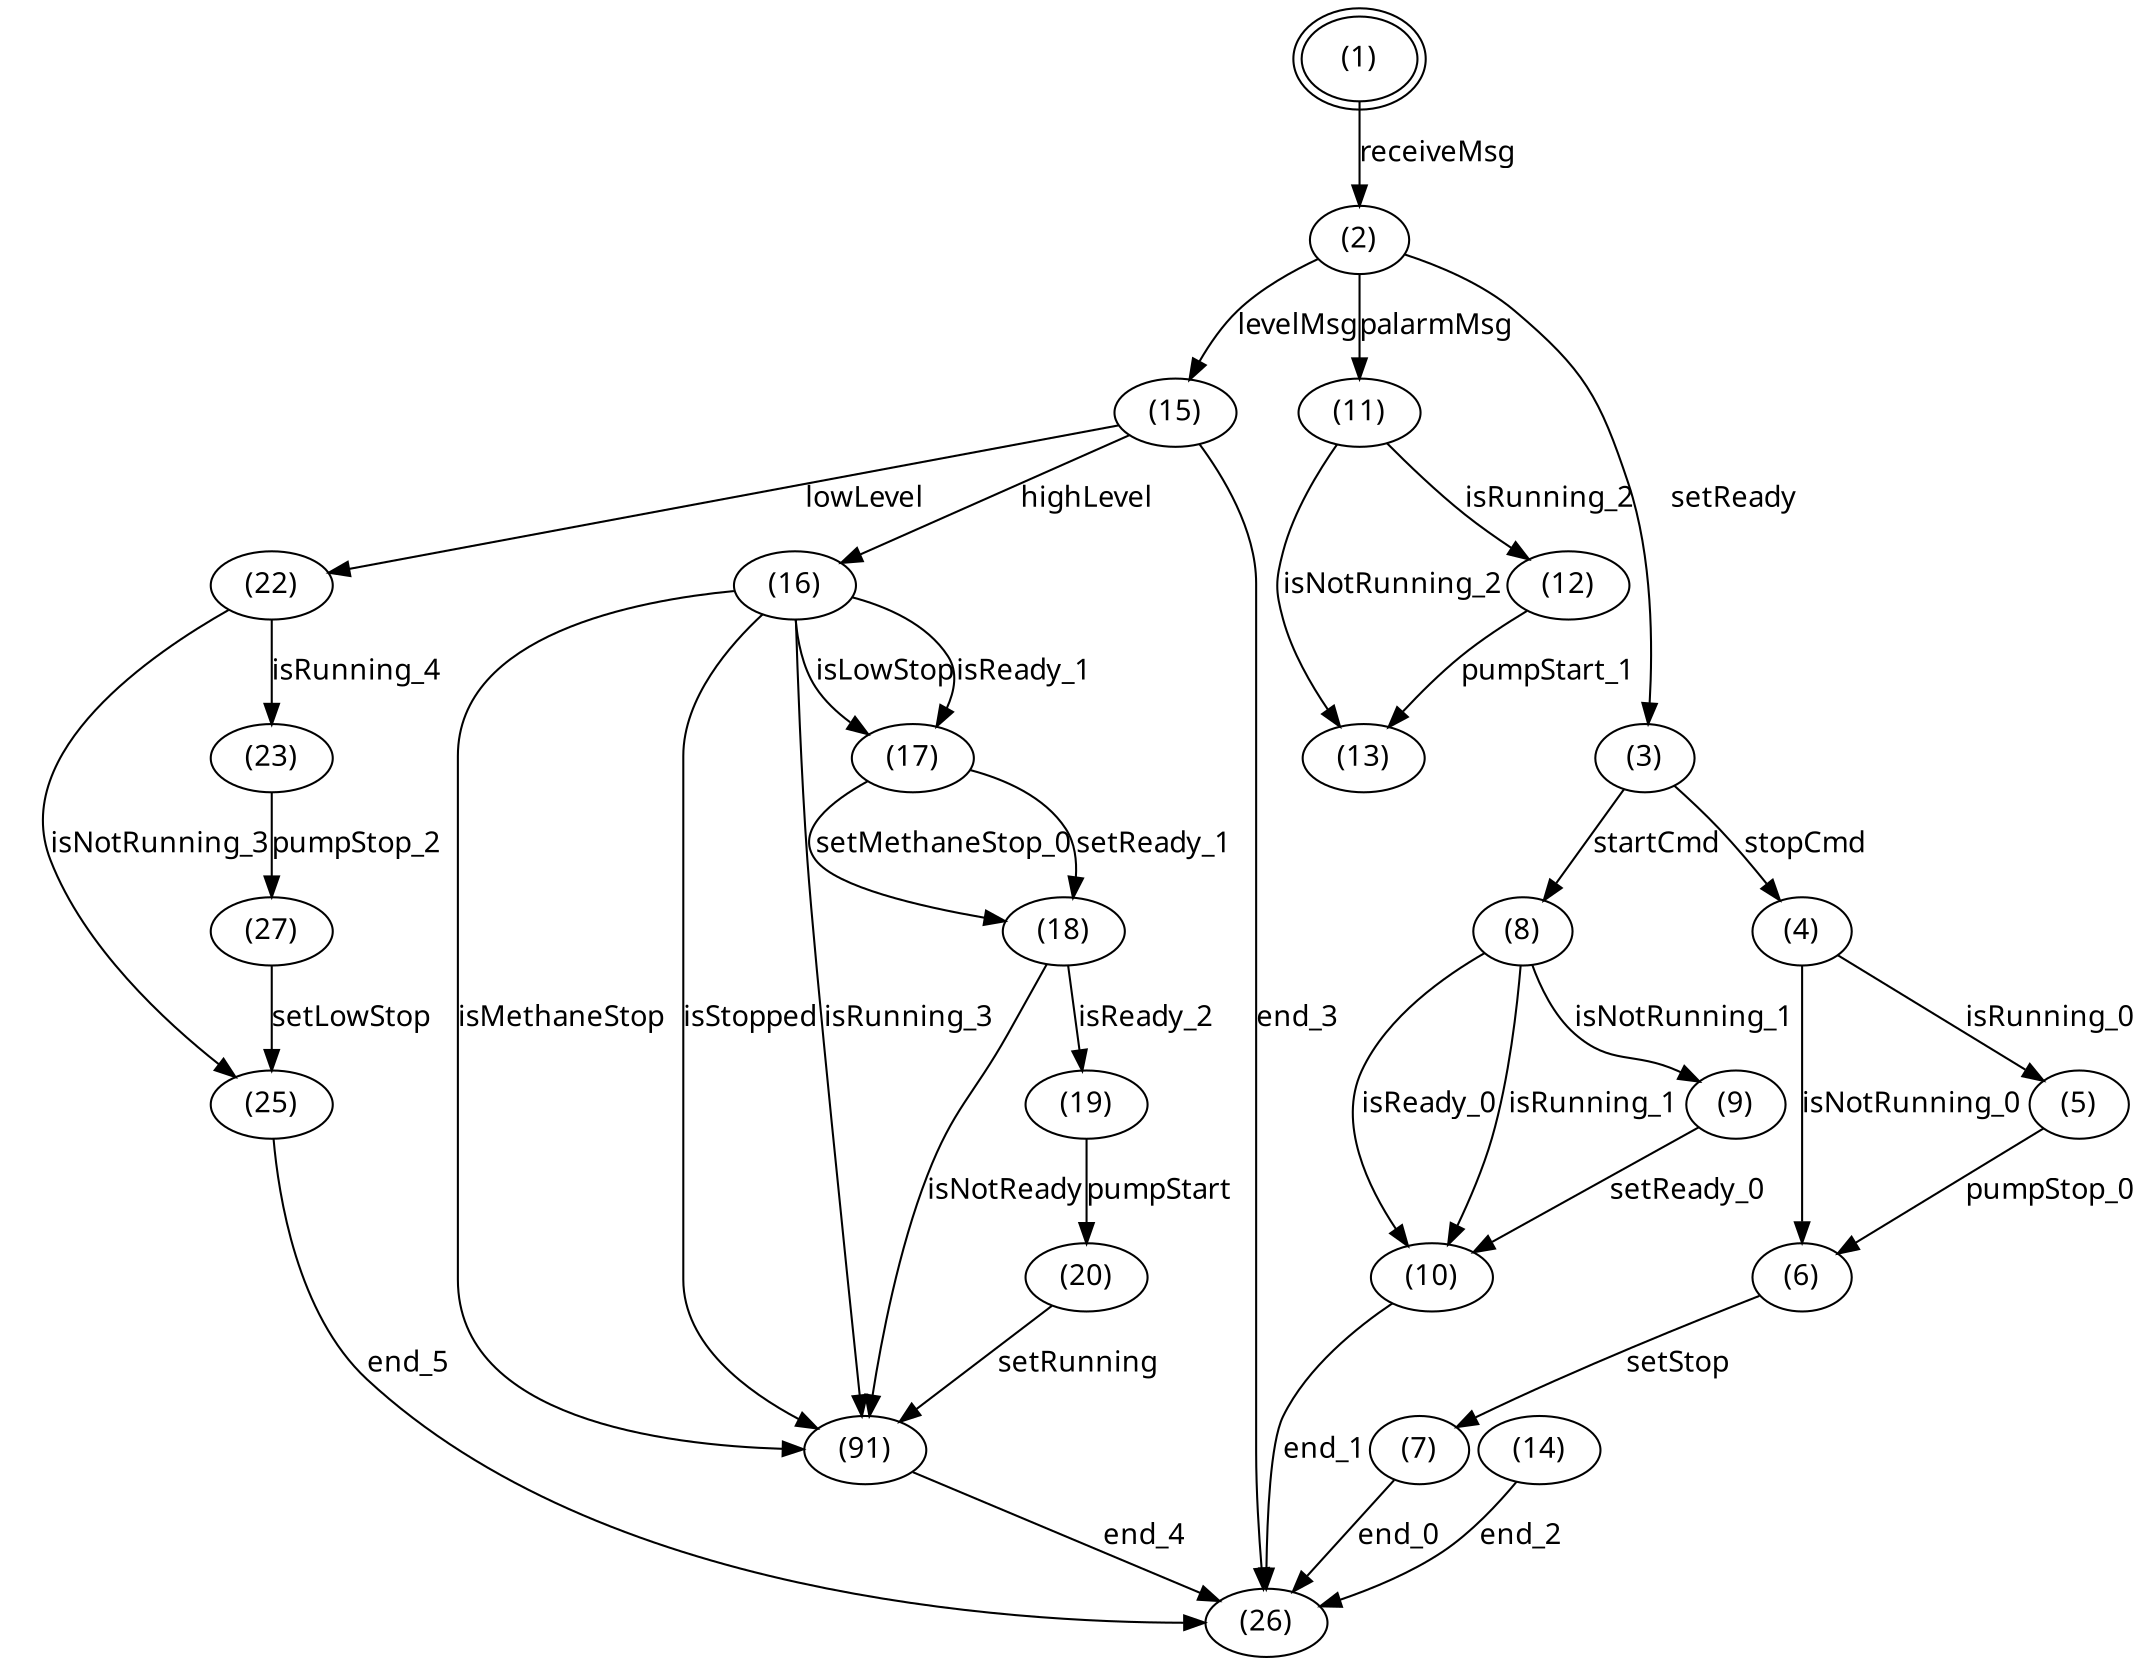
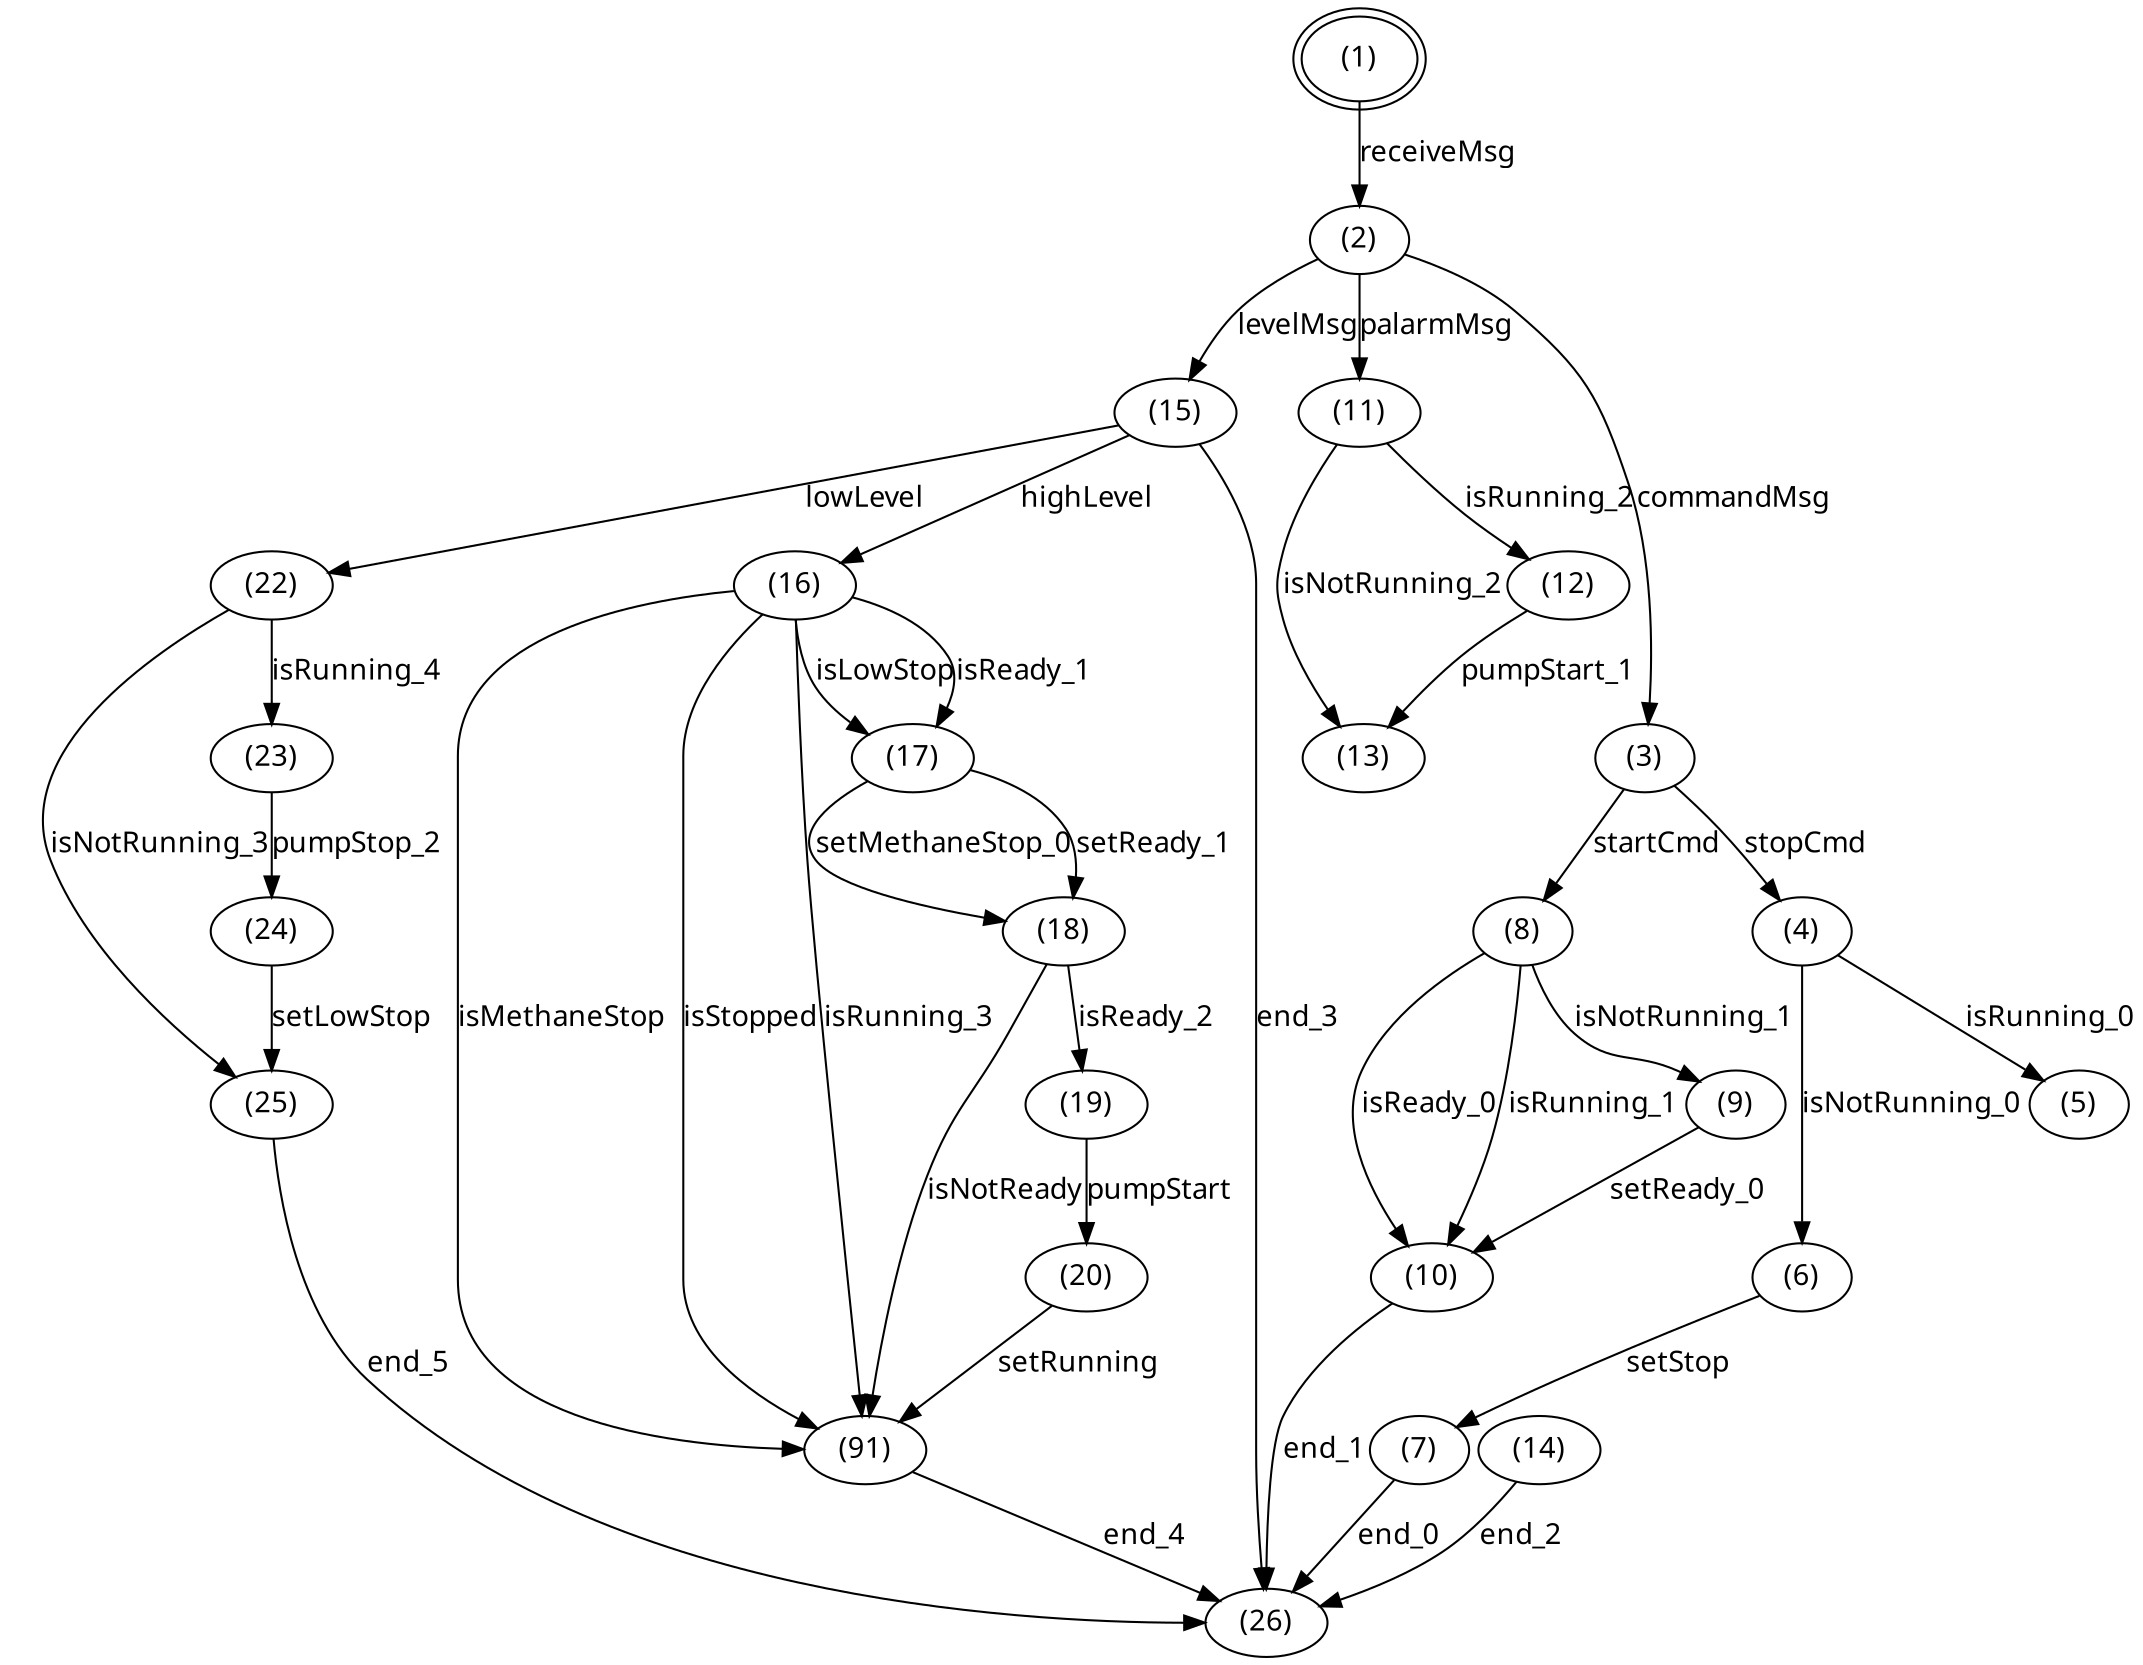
edge "(2)" -> "(3)": label "setReady" -> "commandMsg"
node "(27)": label "(27)" -> "(24)"
edge "(5)" -> "(6)": removed, label "pumpStop_0"
